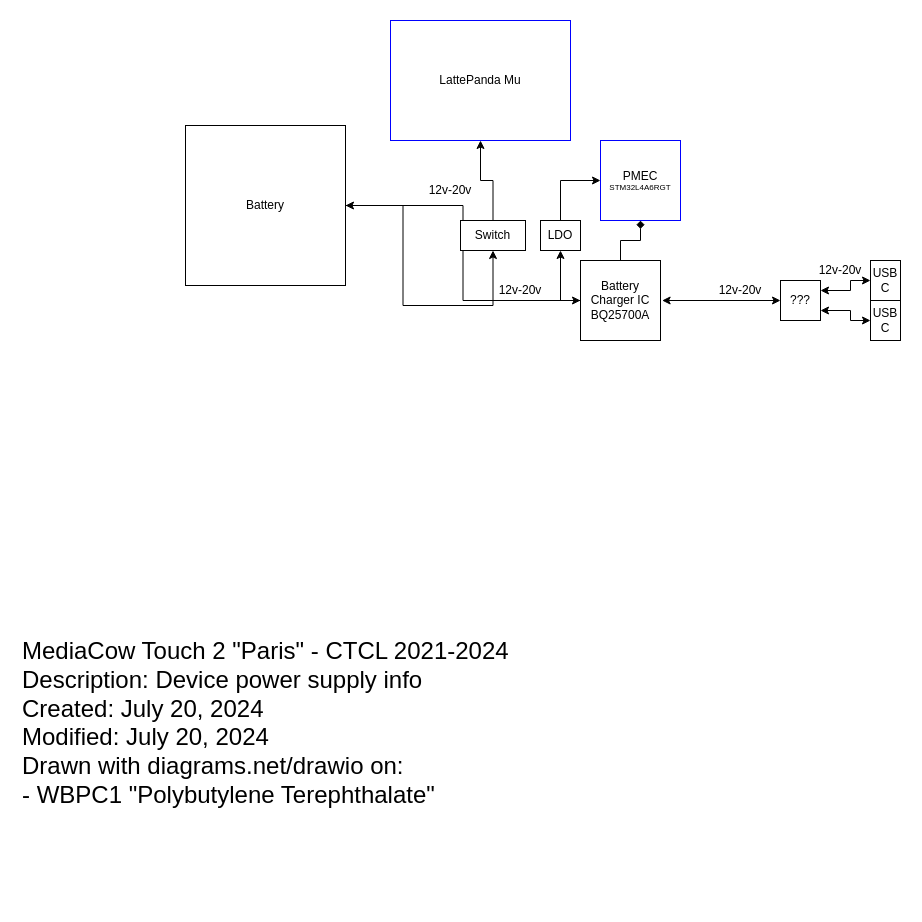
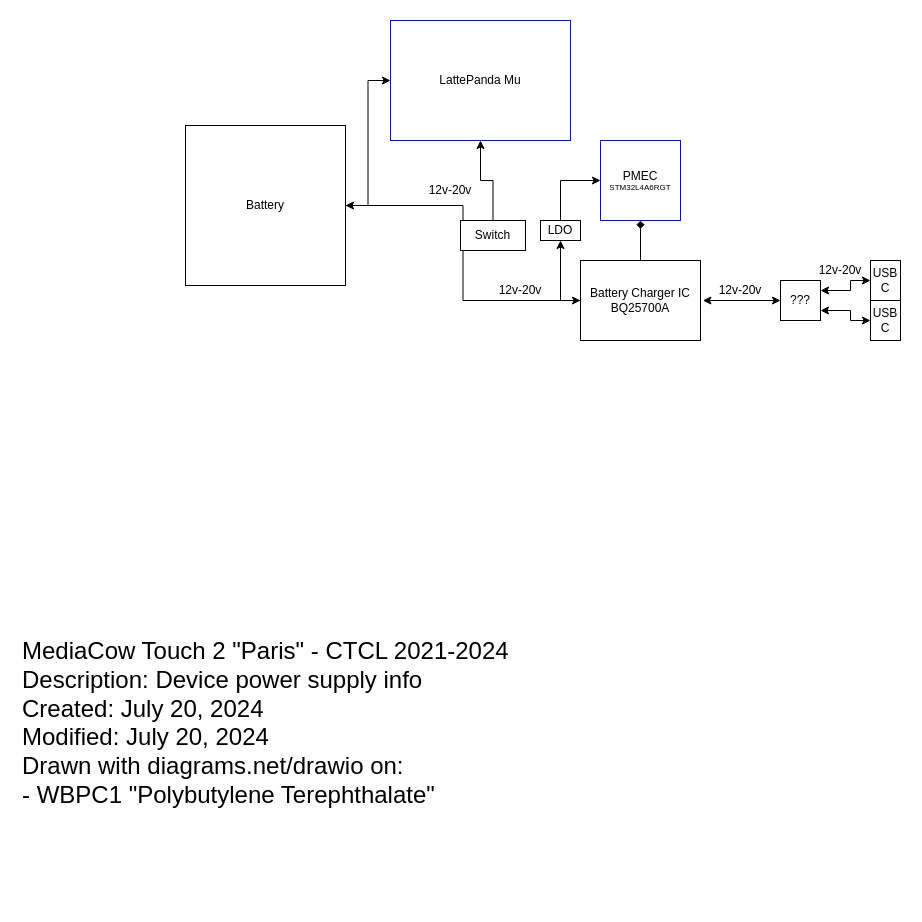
node "LDO": size 40x30 -> 40x20
node "Battery Charger IC BQ25700A": size 80x80 -> 120x80
edge "Battery" -> "Switch": now "Battery" -> "LattePanda Mu"
